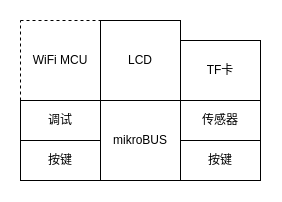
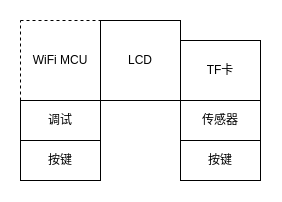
node "mikroBUS": removed
